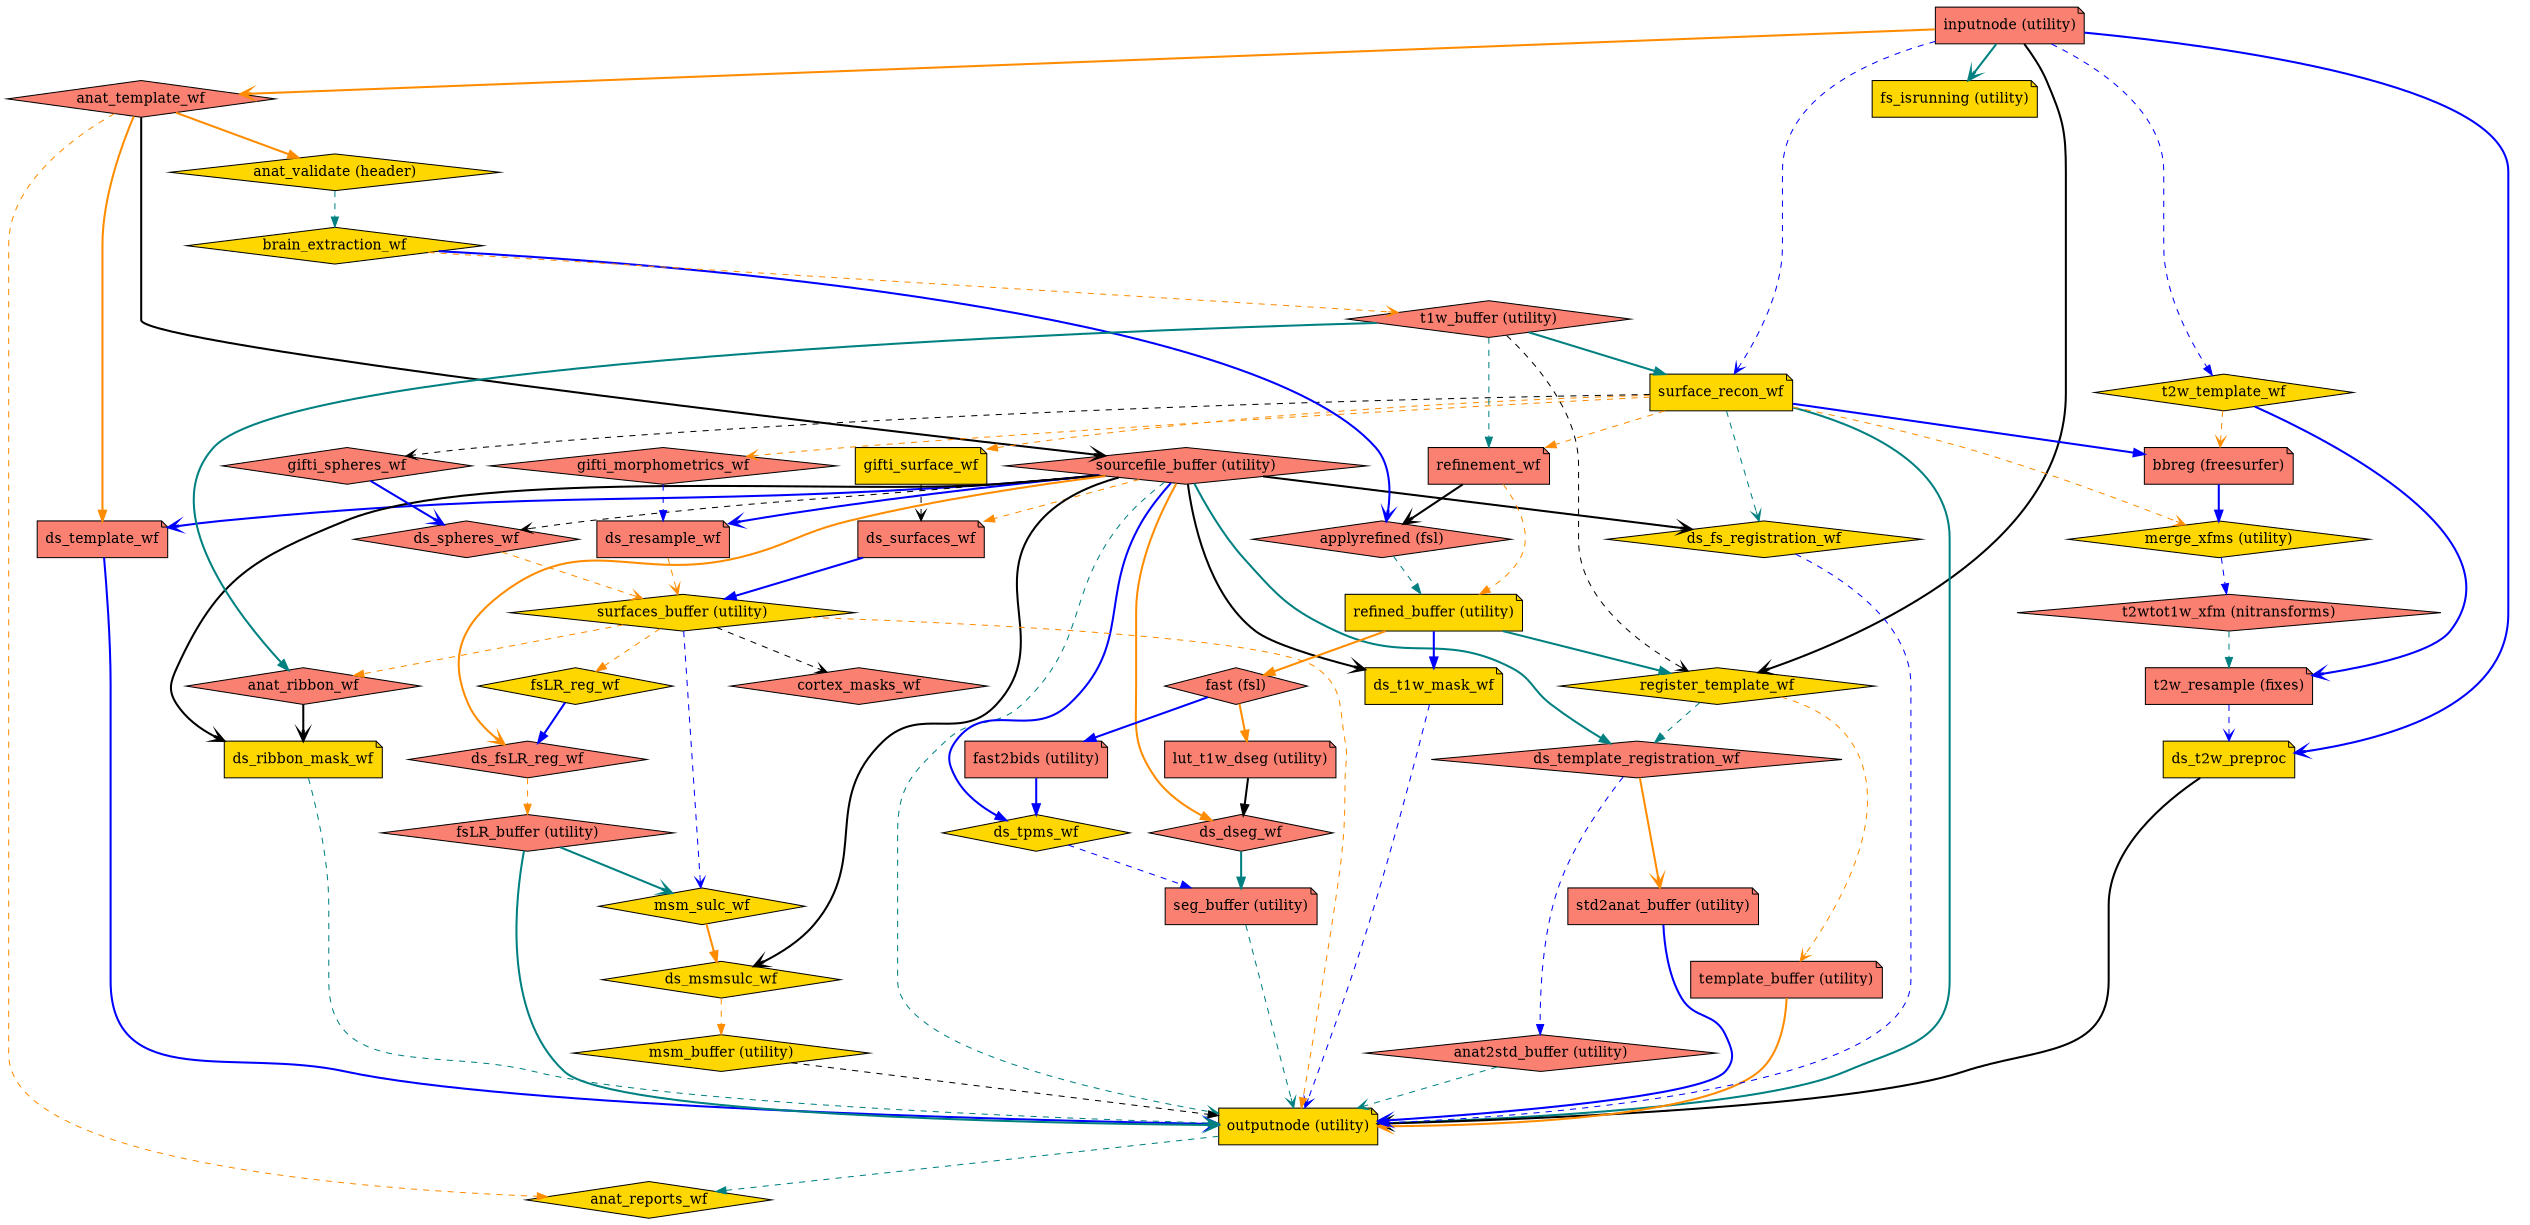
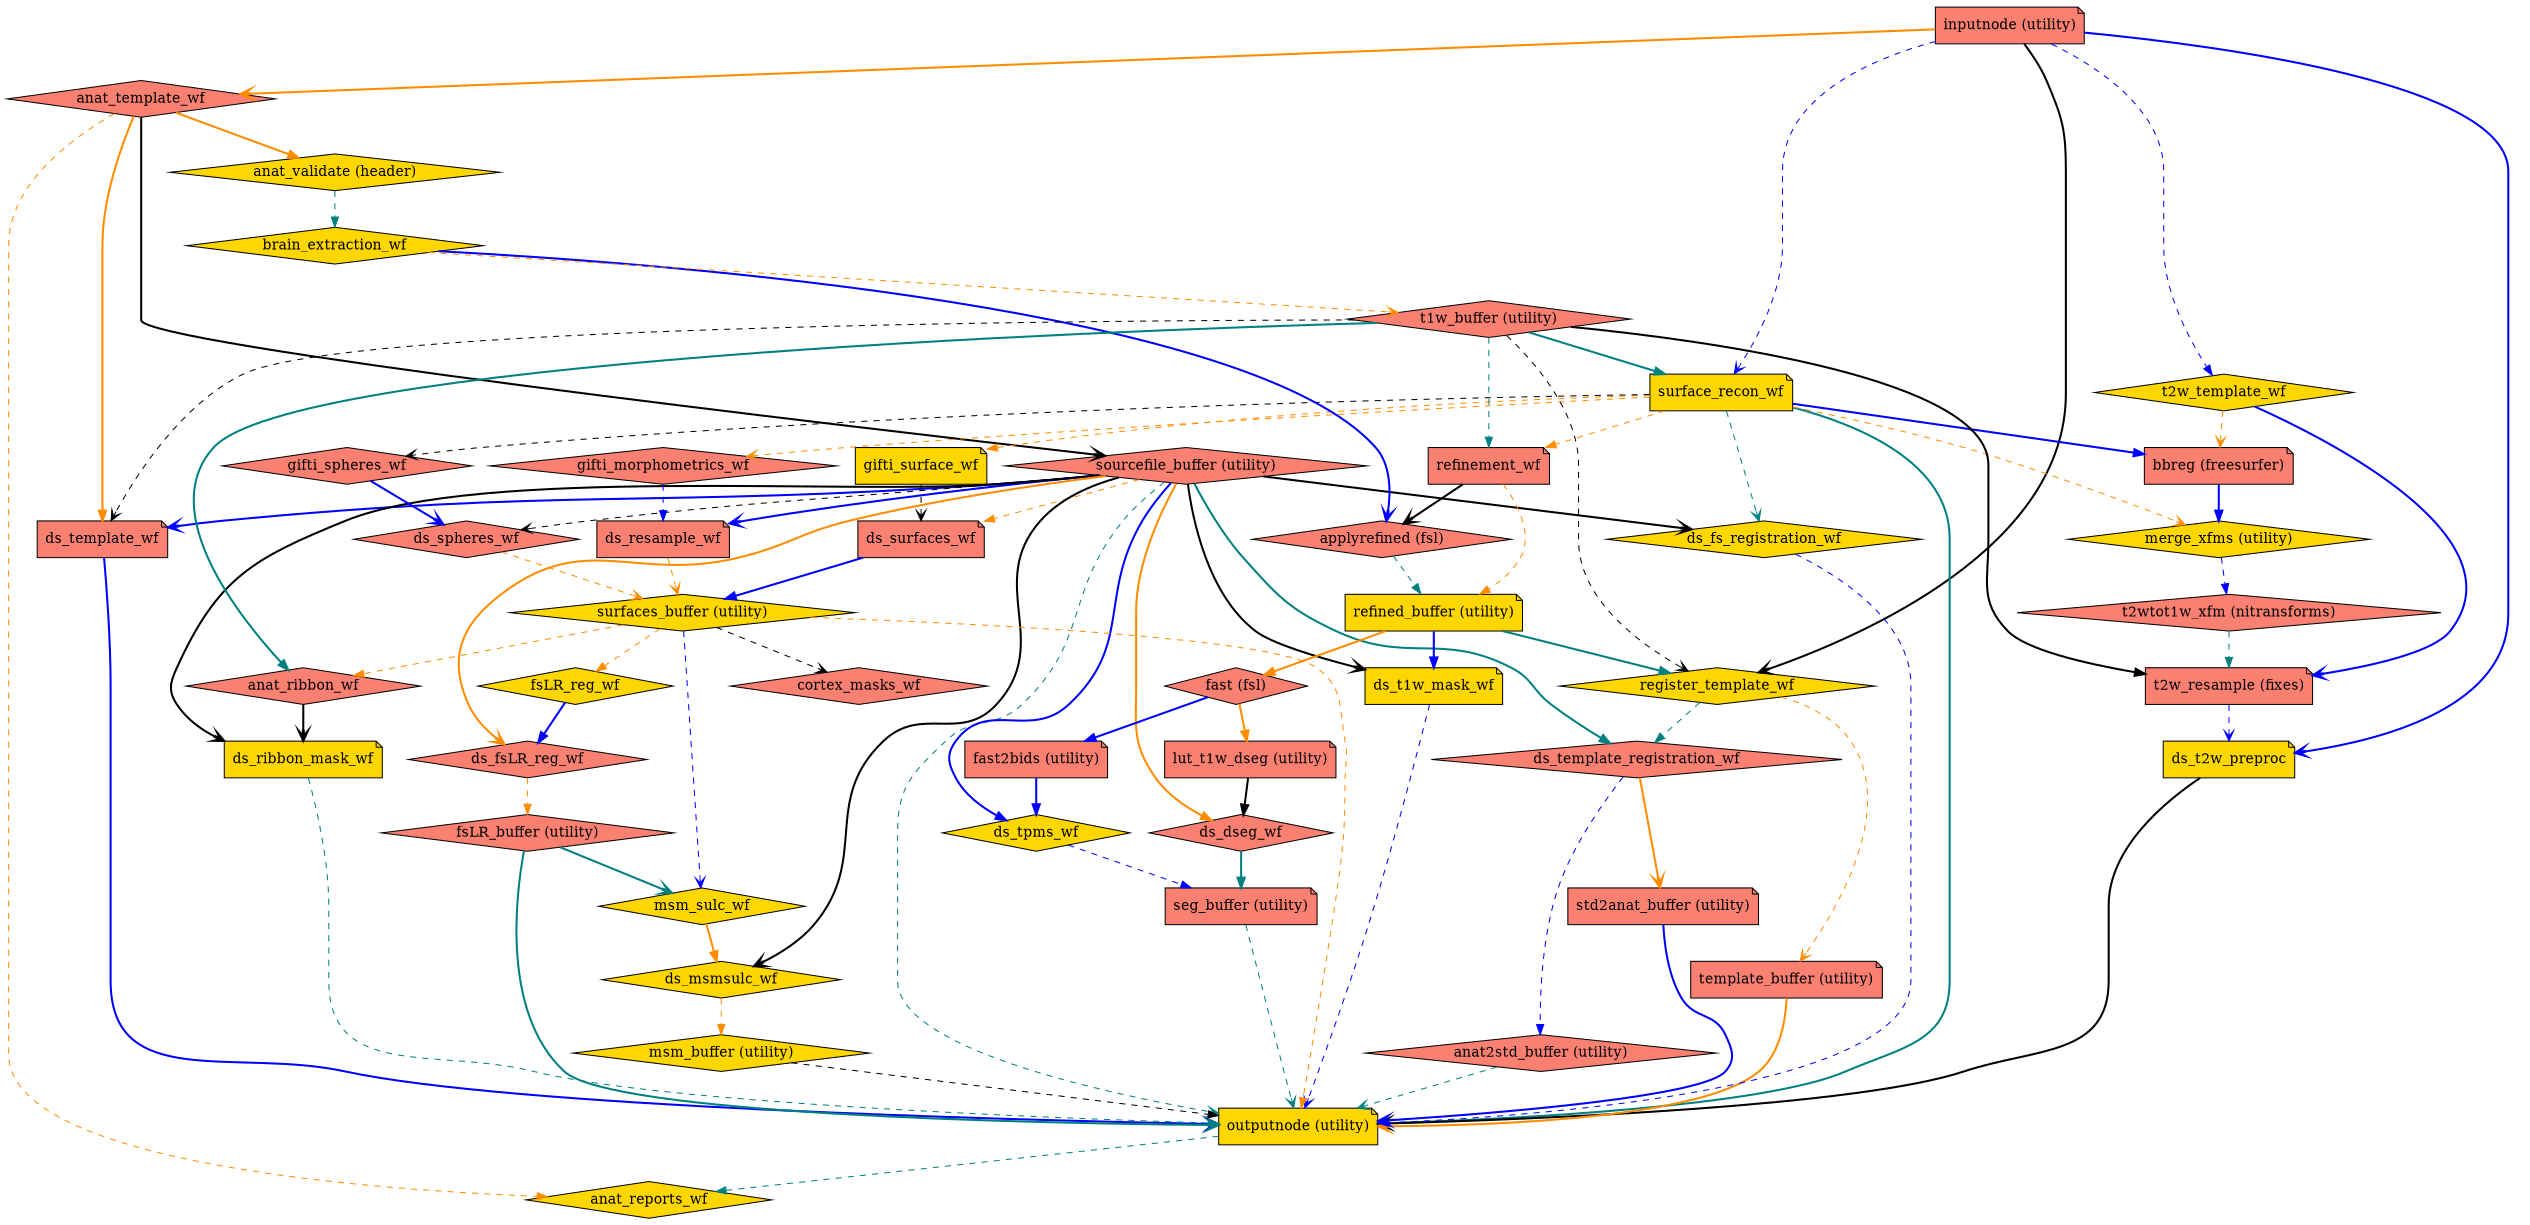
node "fs_isrunning (utility)": removed
edge "t1w_buffer (utility)" -> "ds_template_wf": added
edge "t1w_buffer (utility)" -> "t2w_resample (fixes)": added
